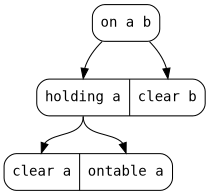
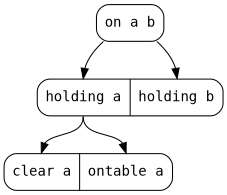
node "holding a": text "clear b" -> "holding b"
